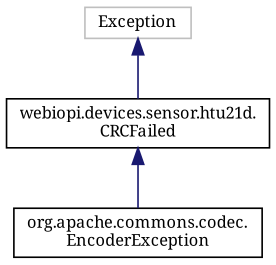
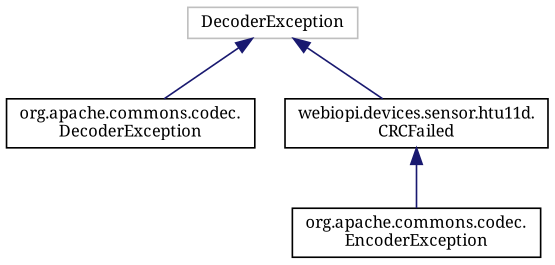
node "Exception": label "Exception" -> "DecoderException"
node "org.apache.commons.codec. DecoderException": added
node "webiopi.devices.sensor.htu21d. CRCFailed": label "webiopi.devices.sensor.htu21d. CRCFailed" -> "webiopi.devices.sensor.htu11d. CRCFailed"
